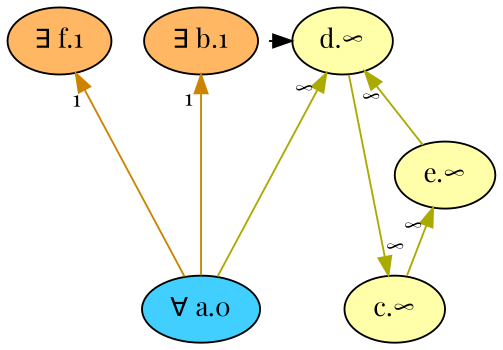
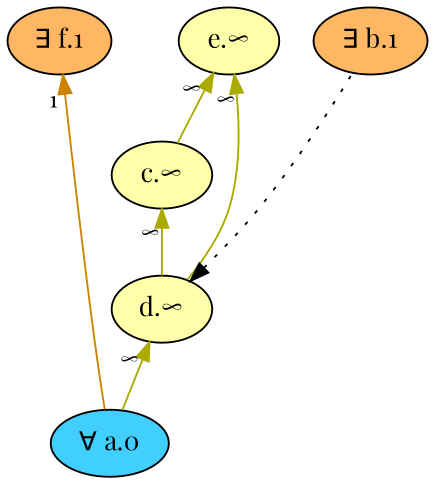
edge "e.∞" -> "d.∞": reversed
edge "∀ a.0" -> "∃ b.1": removed
